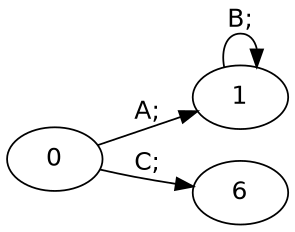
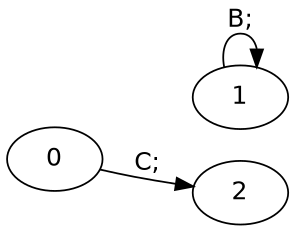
edge "0" -> "1": removed, label "A;"
node "6": label "6" -> "2"
